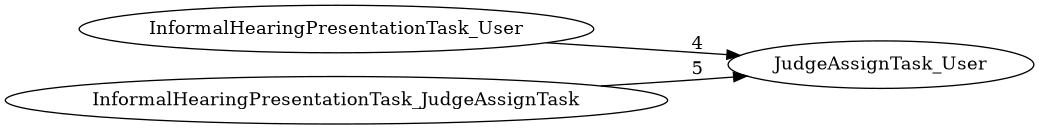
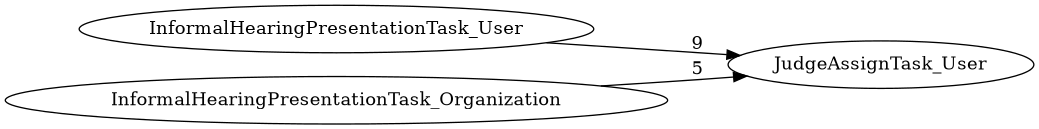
edge "InformalHearingPresentationTask_User" -> "JudgeAssignTask_User": label "4" -> "9"
node "InformalHearingPresentationTask_JudgeAssignTask": label "InformalHearingPresentationTask_JudgeAssignTask" -> "InformalHearingPresentationTask_Organization"
